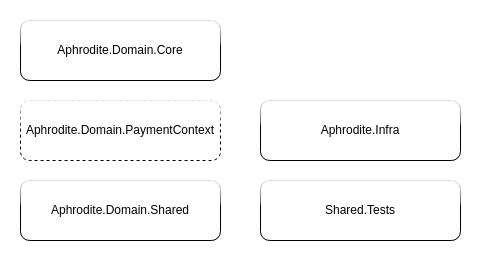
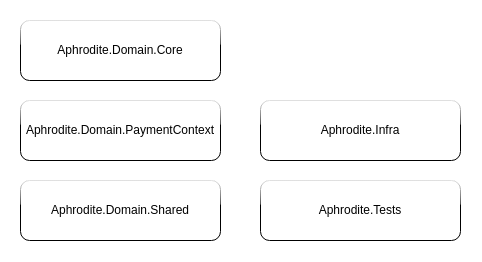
node "Aphrodite.Domain.PaymentContext": style dashed -> solid
node "Shared.Tests": label "Shared.Tests" -> "Aphrodite.Tests"
